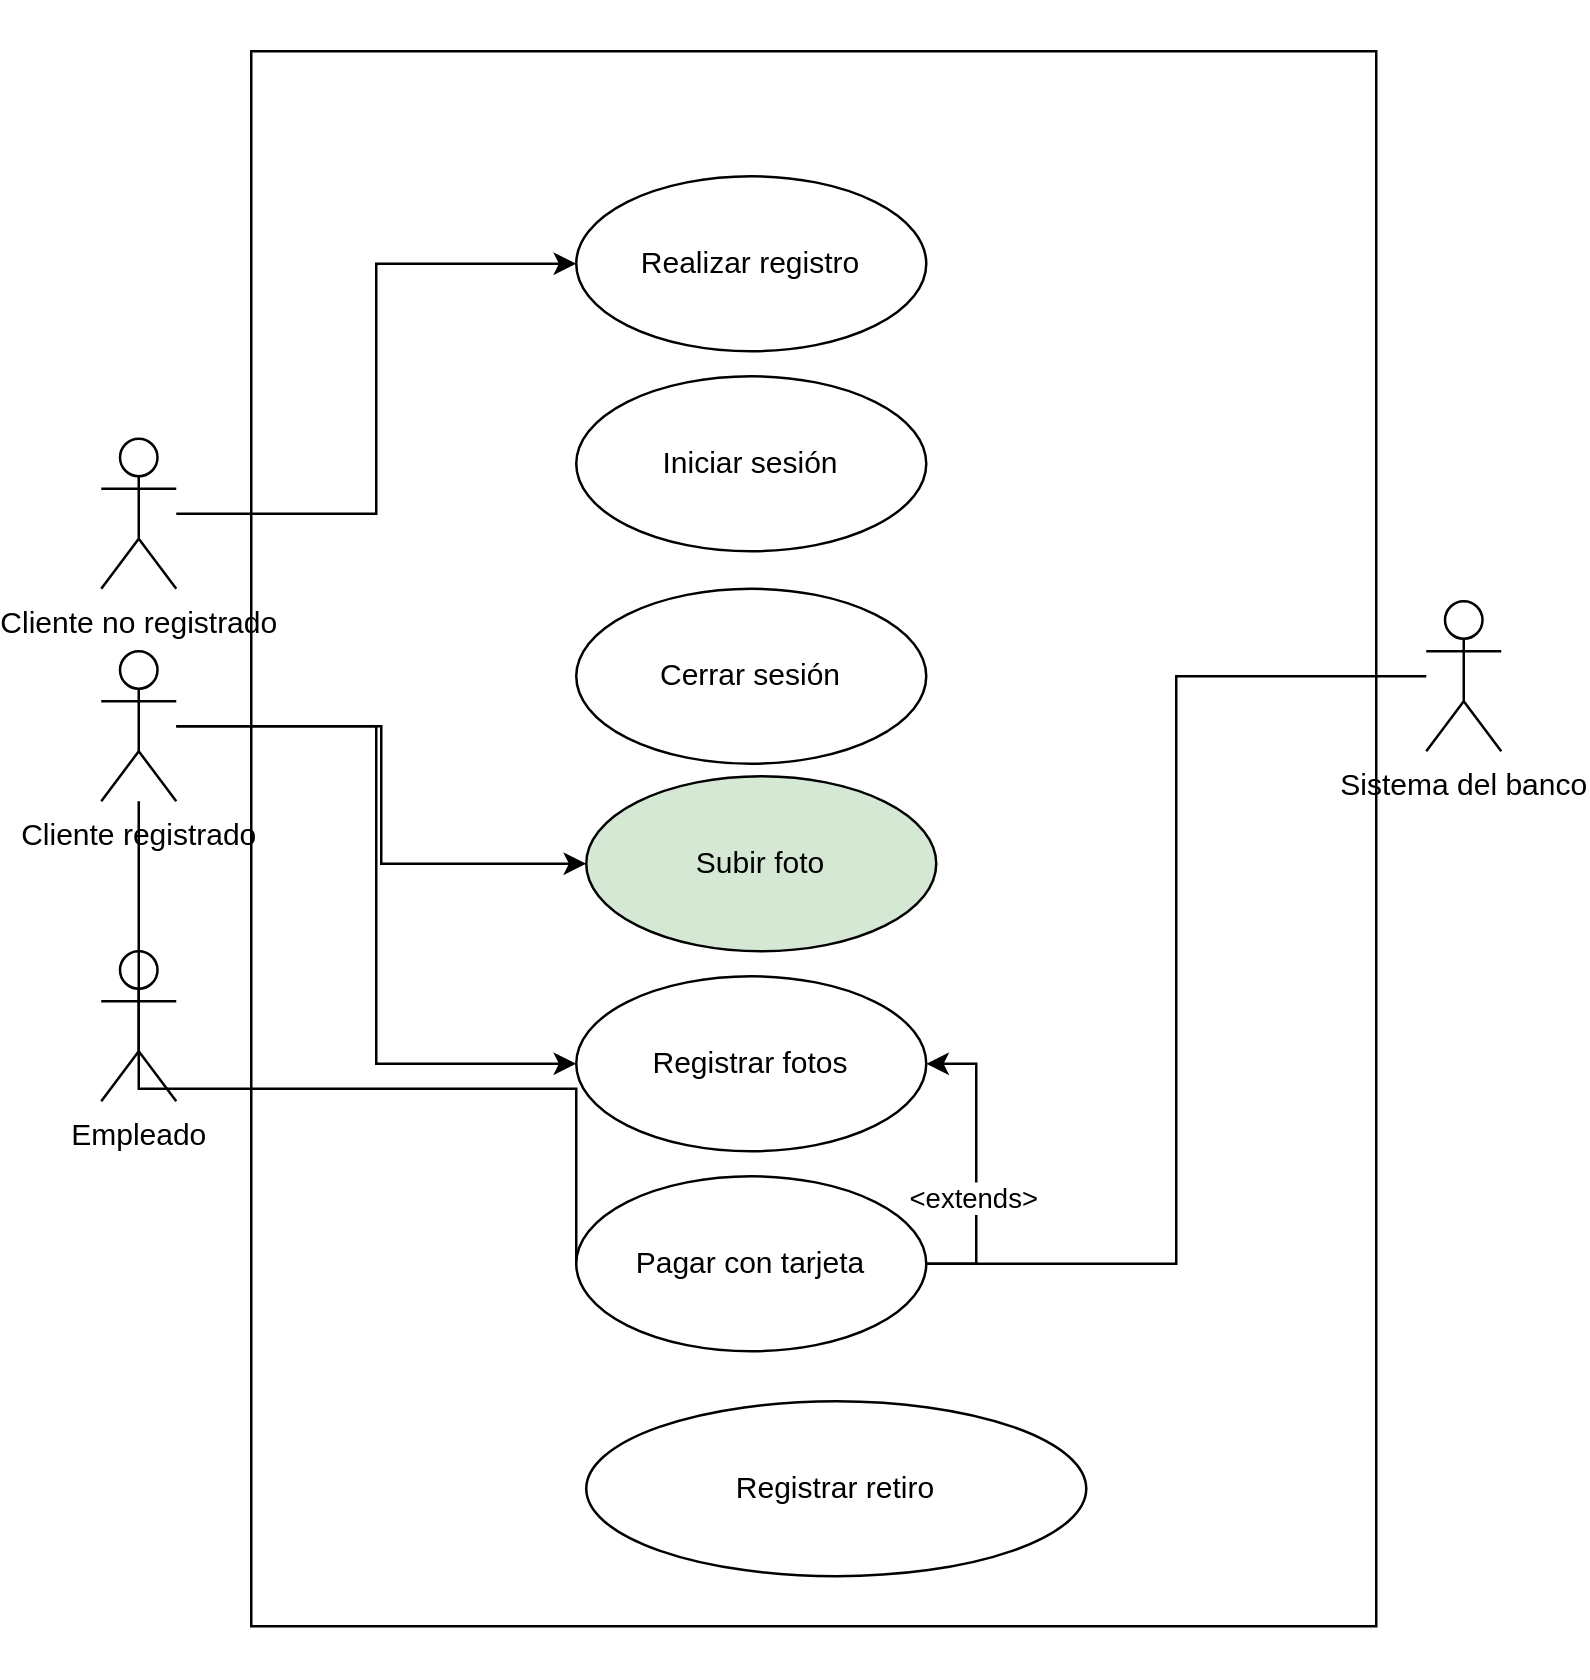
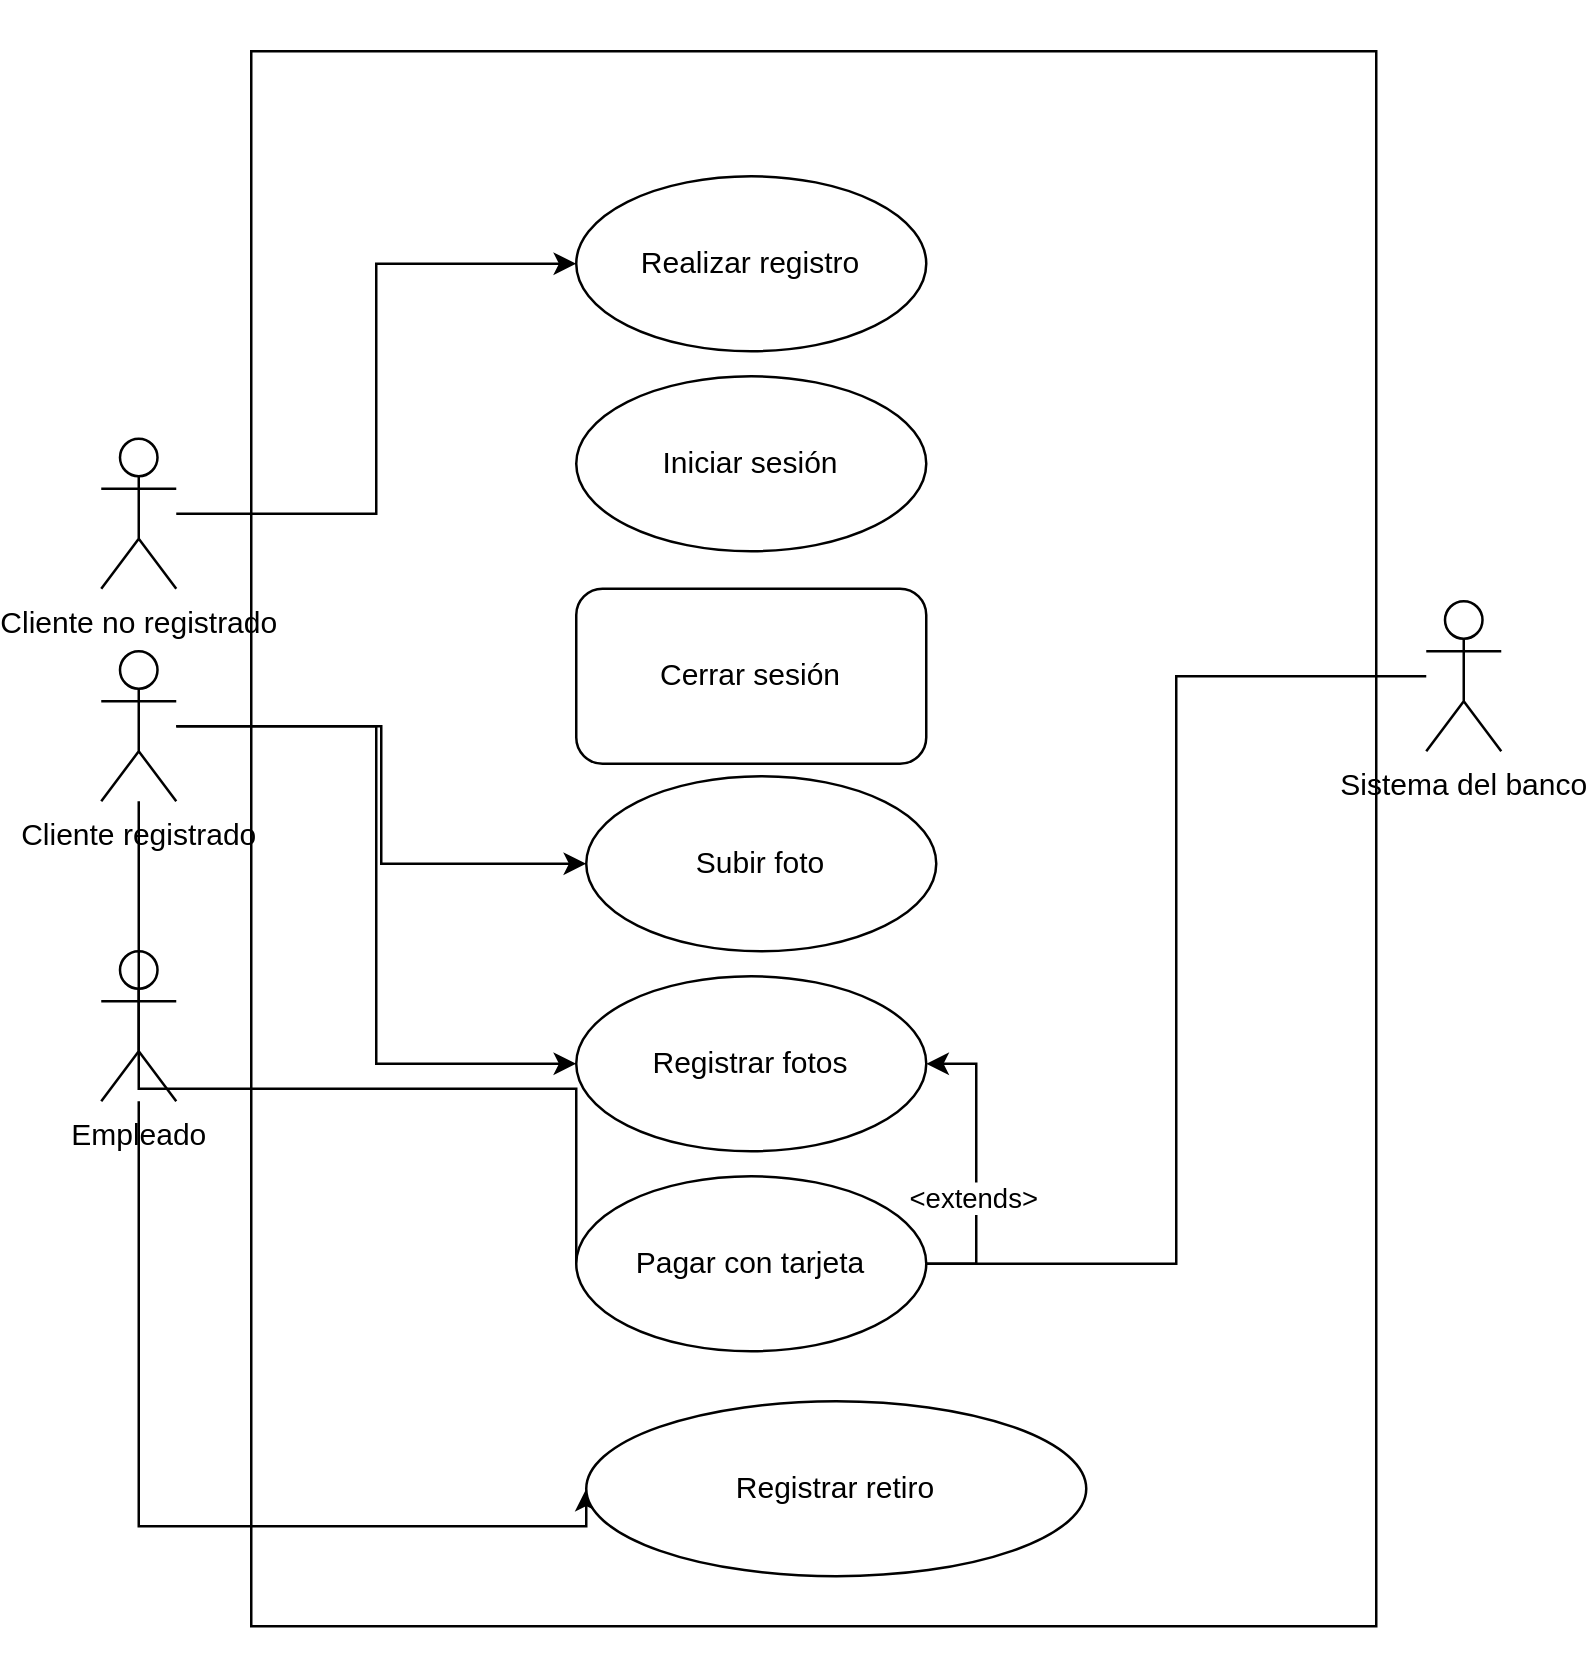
node "Cerrar sesión": shape ellipse -> rounded rectangle
node "Subir foto": fillcolor #d5e8d4 -> #ffffff
edge "Empleado" -> "Registrar retiro": added
